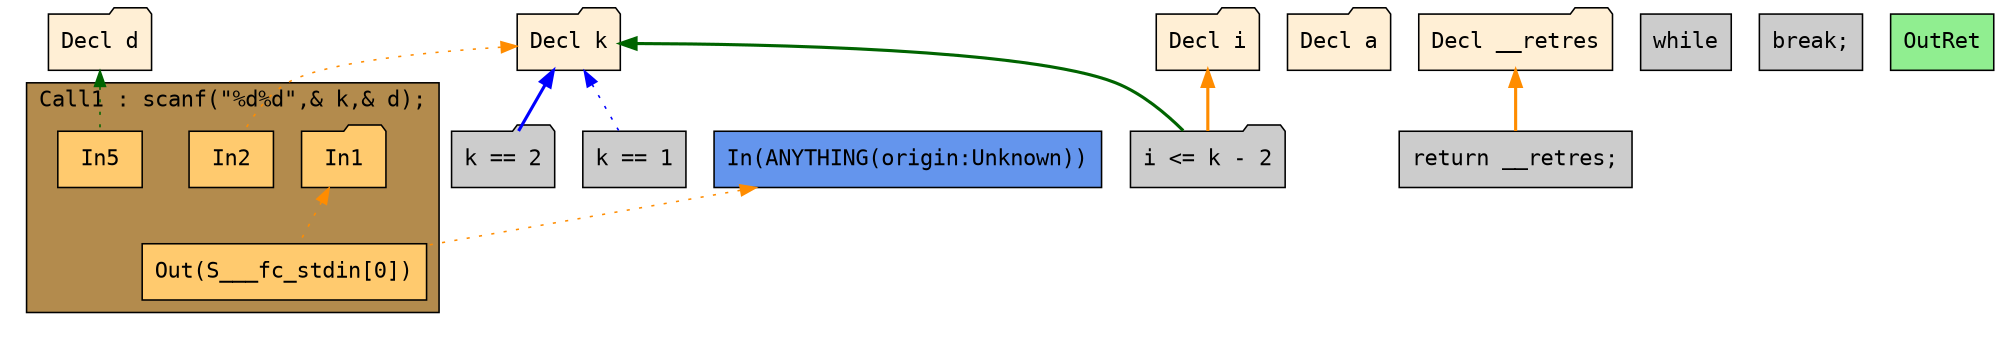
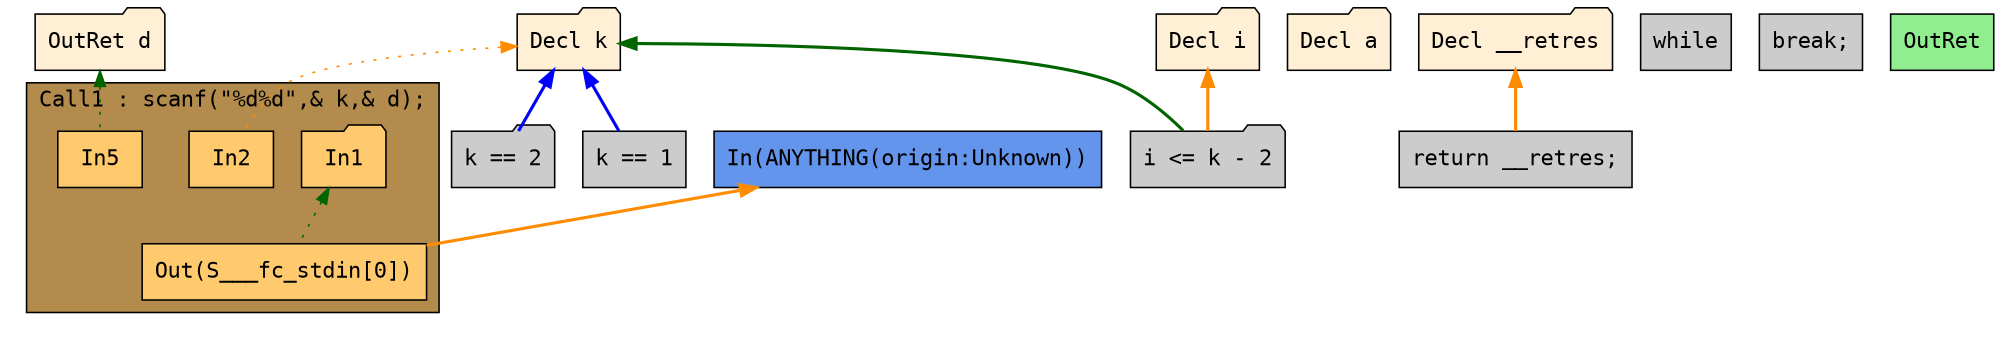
node "Decl d": label "Decl d" -> "OutRet d"
edge "k == 1" -> "Decl k": style dotted -> bold
edge "Out(S___fc_stdin[0])" -> "In(ANYTHING(origin:Unknown))": style dotted -> bold
edge "Out(S___fc_stdin[0])" -> "In1": color darkorange -> darkgreen
